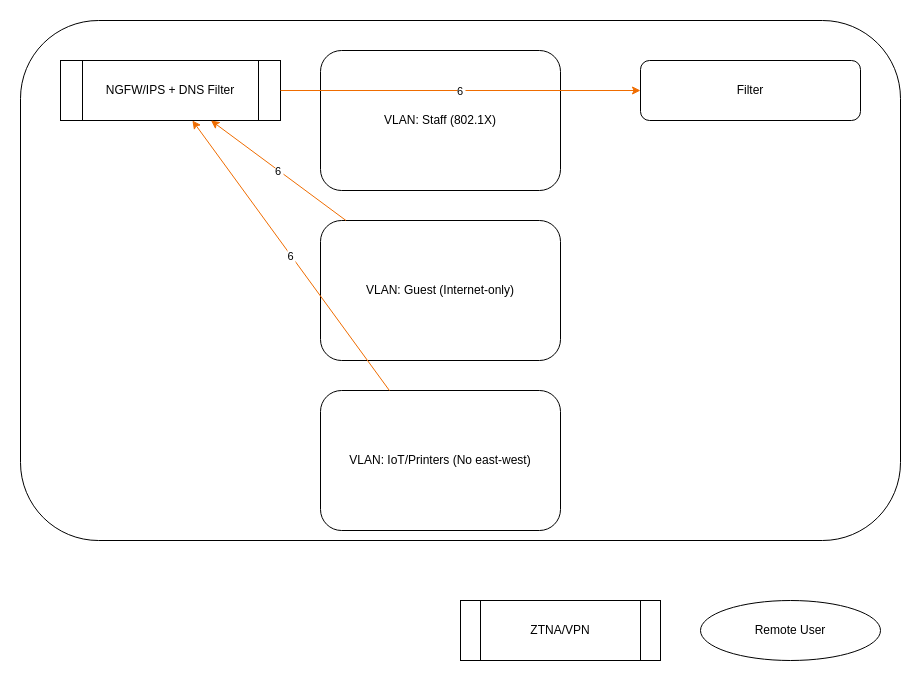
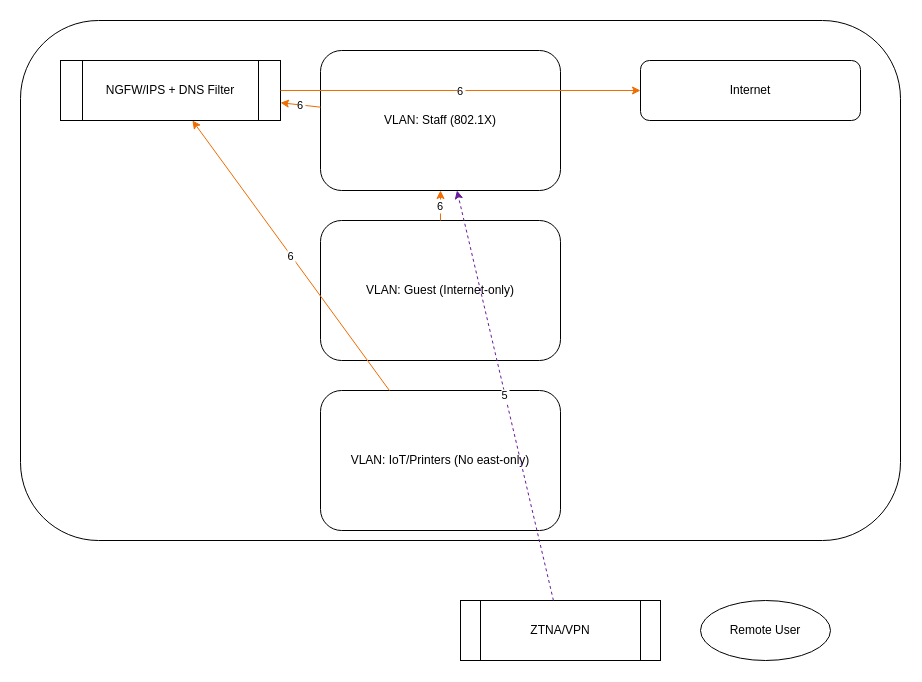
node "Filter": label "Filter" -> "Internet"
edge "VLAN: Staff (802.1X)" -> "NGFW/IPS + DNS Filter": added, label "6"
edge "VLAN: Guest (Internet‑only)" -> "NGFW/IPS + DNS Filter": now "VLAN: Guest (Internet‑only)" -> "VLAN: Staff (802.1X)"
edge "ZTNA/VPN" -> "VLAN: Staff (802.1X)": added, label "5"
node "VLAN: IoT/Printers (No east‑west)": label "VLAN: IoT/Printers (No east‑west)" -> "VLAN: IoT/Printers (No east‑only)"
node "Remote User": size 180x60 -> 130x60
